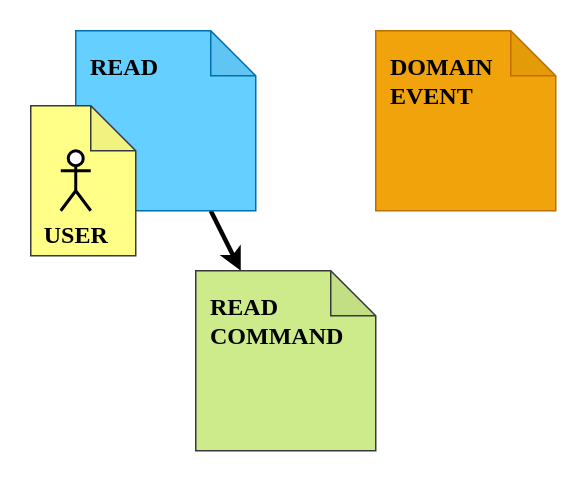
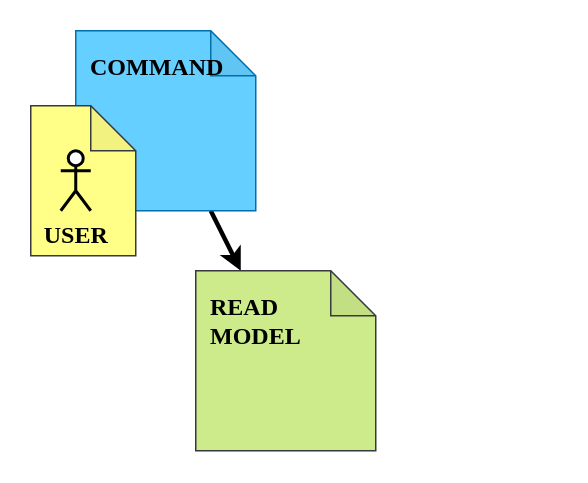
node "READ": label "READ" -> "COMMAND"
node "DOMAIN EVENT": removed
node "READ COMMAND": label "READ COMMAND" -> "READ MODEL"
